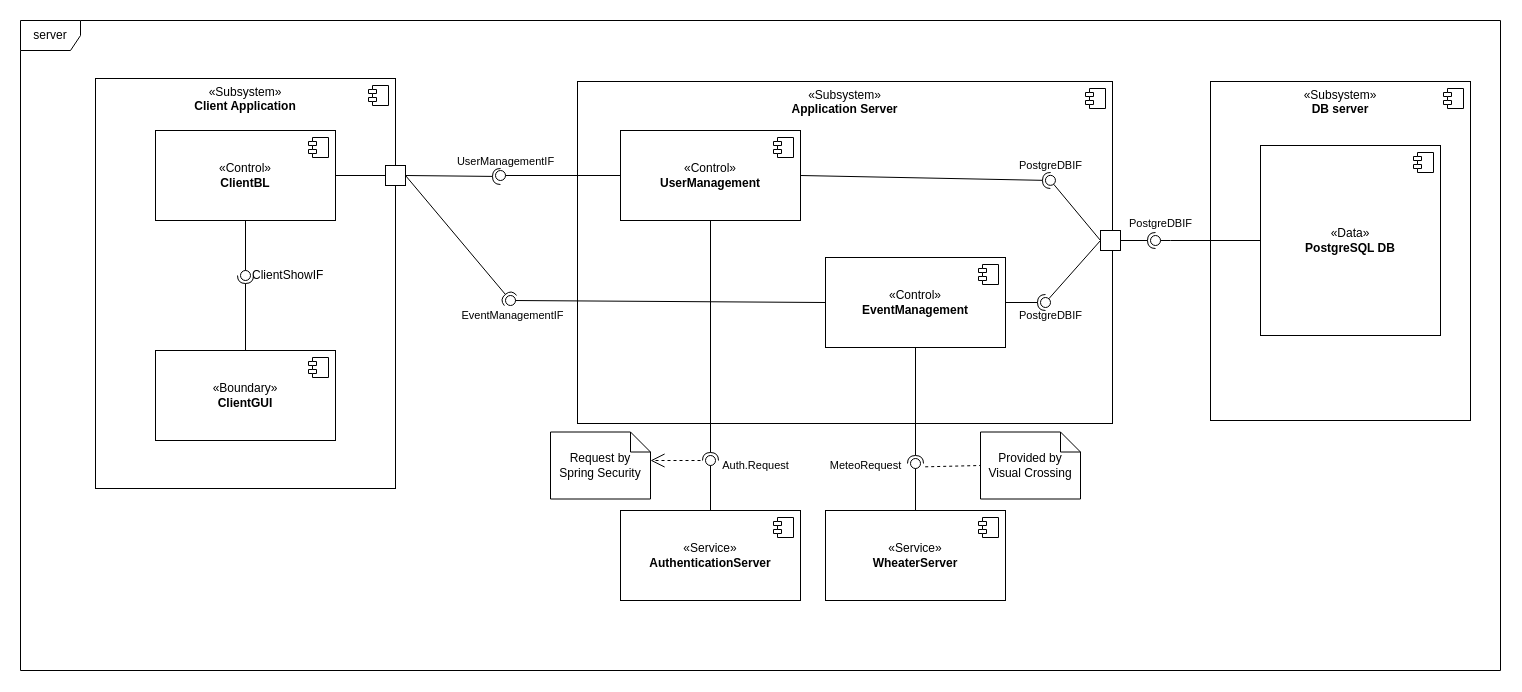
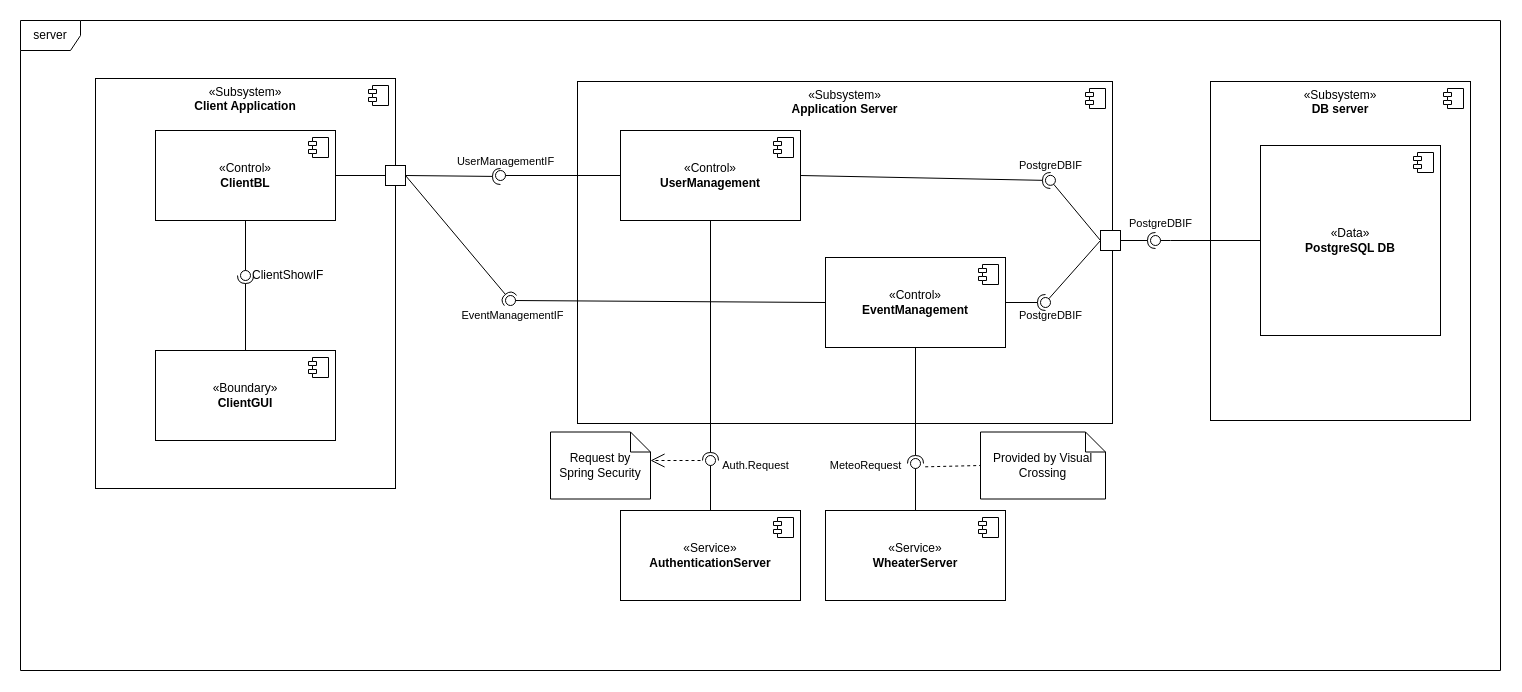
node "Provided by Visual Crossing": size 100x67 -> 125x67
